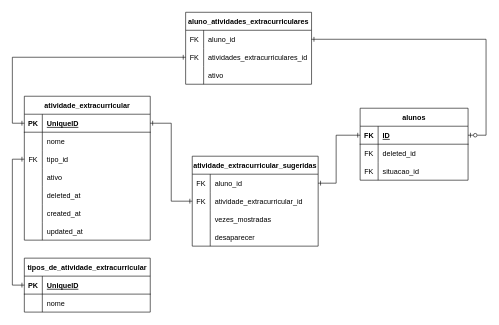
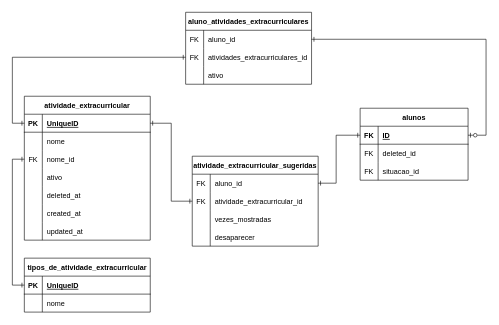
node "tipo_id": label "tipo_id" -> "nome_id"
